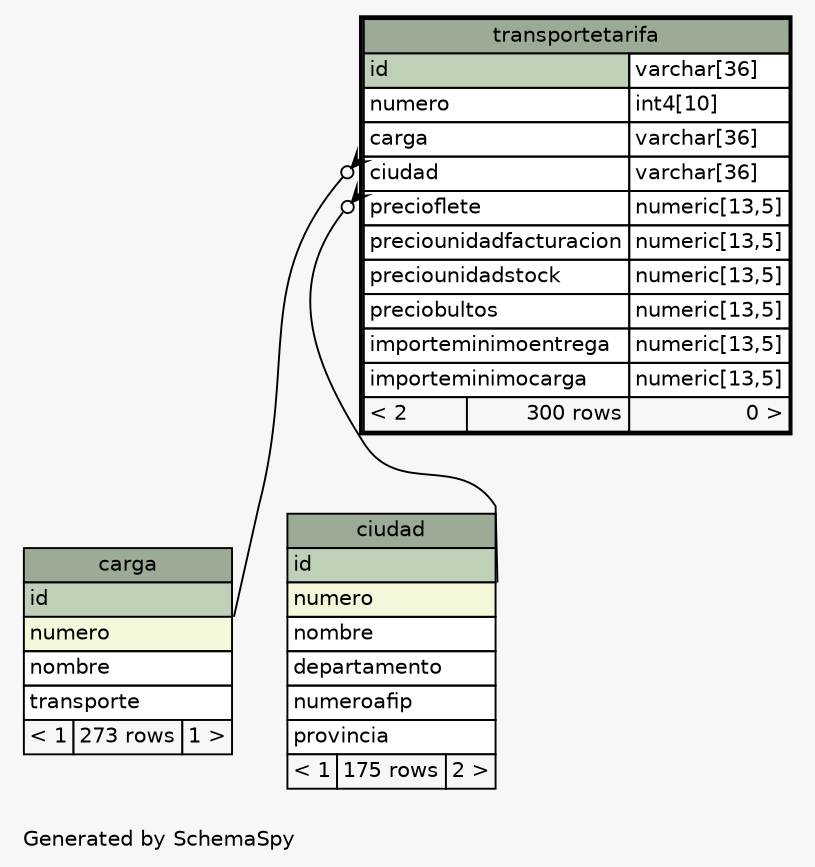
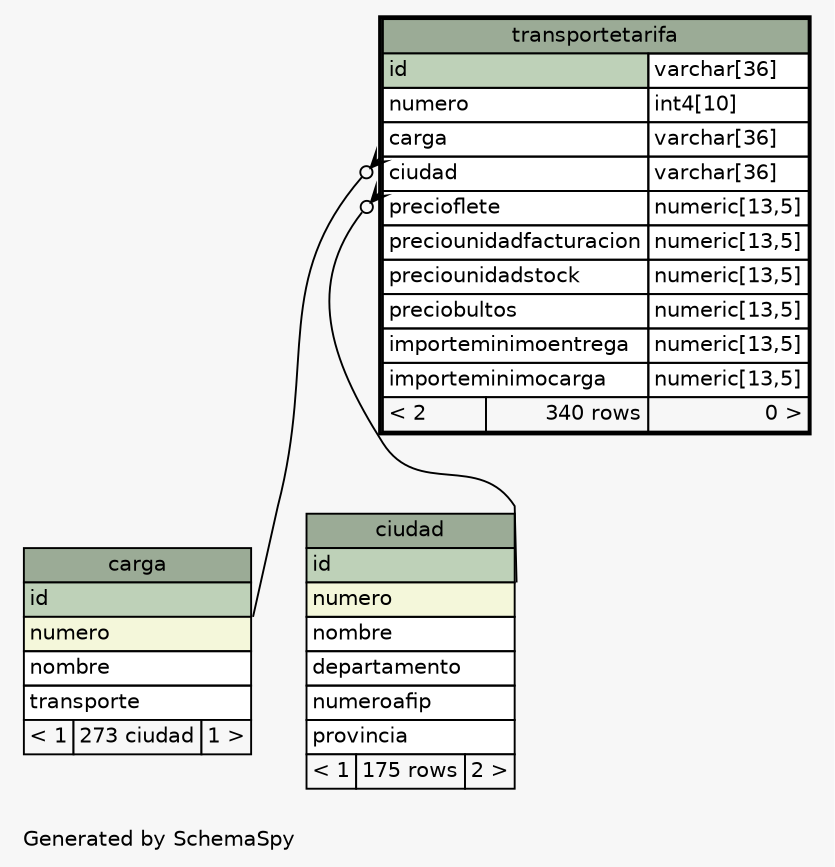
node "transportetarifa": text "300 rows" -> "340 rows"
node "carga": text "273 rows" -> "273 ciudad"
